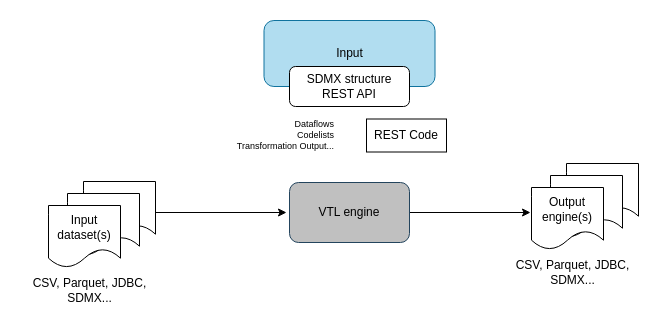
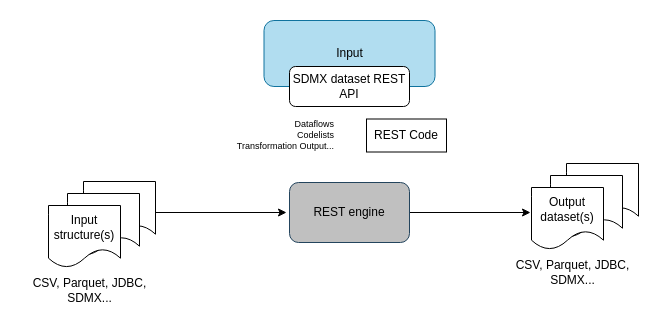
node "SDMX structure REST API": label "SDMX structure REST API" -> "SDMX dataset REST API"
node "Output engine(s)": label "Output engine(s)" -> "Output dataset(s)"
node "VTL engine": label "VTL engine" -> "REST engine"
node "Input dataset(s)": label "Input dataset(s)" -> "Input structure(s)"
